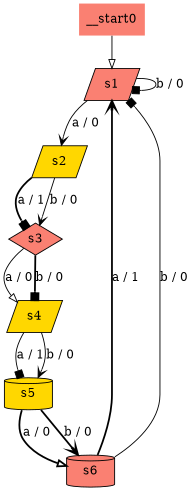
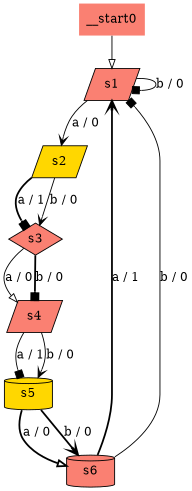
node "s4": fillcolor gold -> salmon
